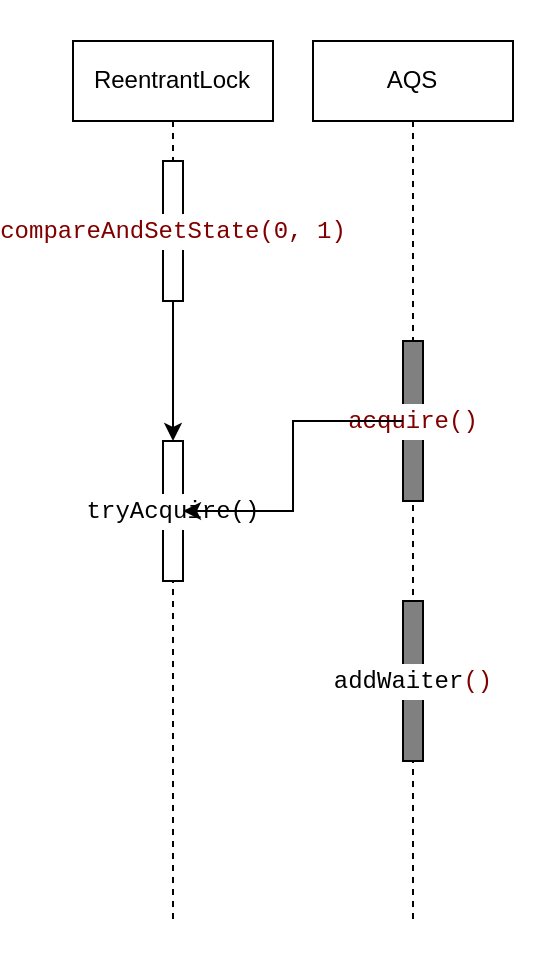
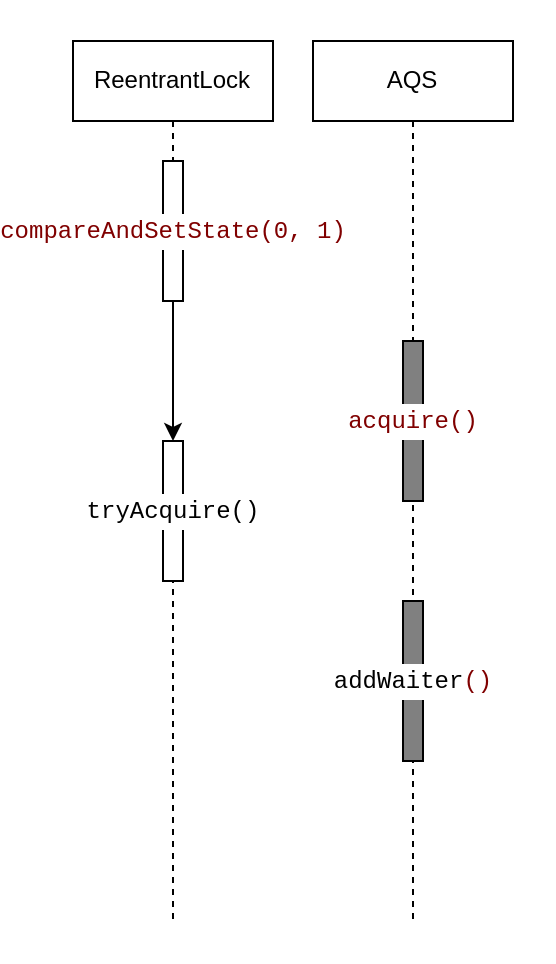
edge "acquire()" -> "tryAcquire()": removed
